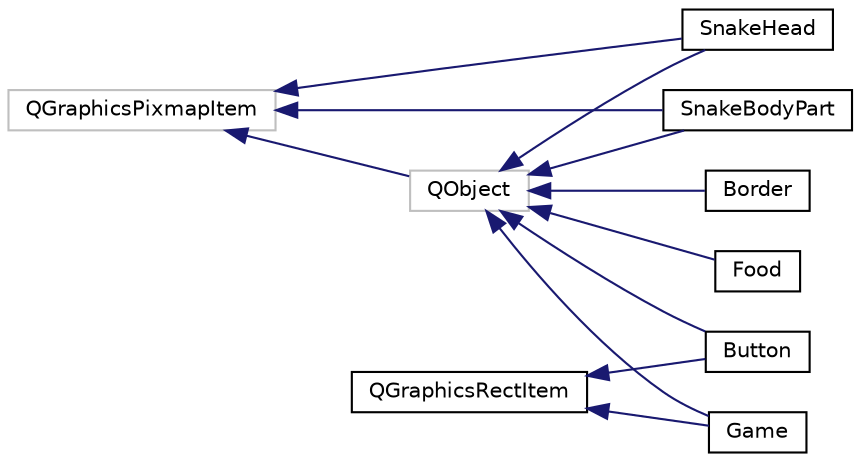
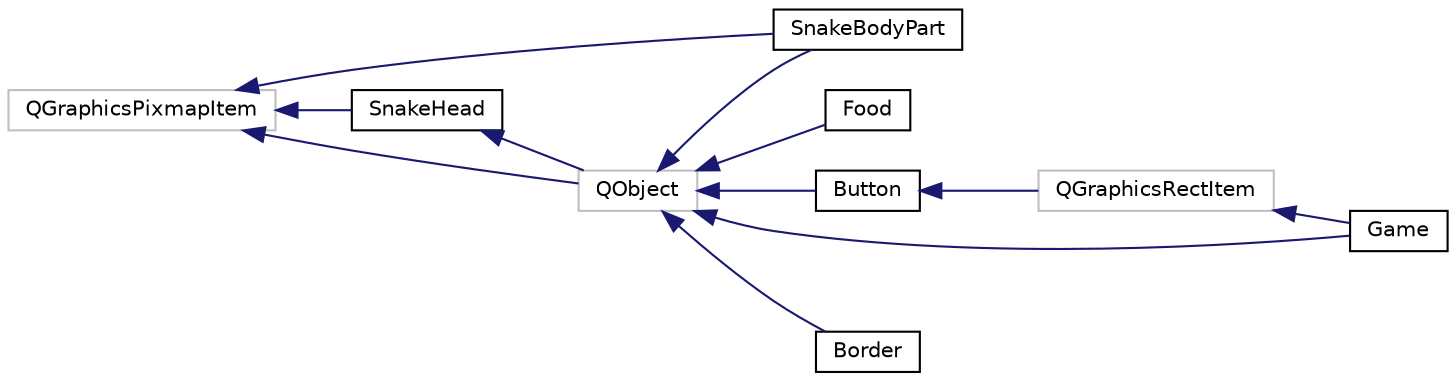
edge "SnakeHead" -> "QObject": reversed
edge "Button" -> "QGraphicsRectItem": reversed
node "QGraphicsRectItem": color black -> grey75
